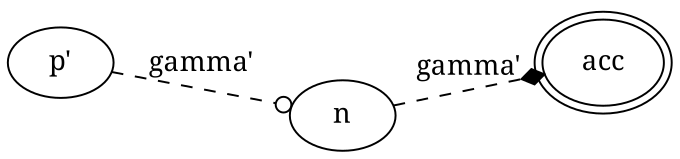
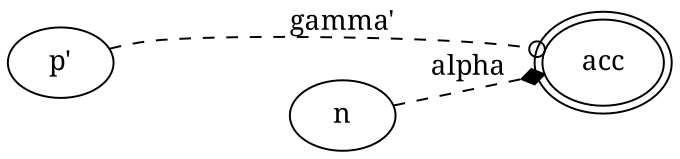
edge "n" -> "acc": label "gamma'" -> "alpha"
edge "p'" -> "n": now "p'" -> "acc"
